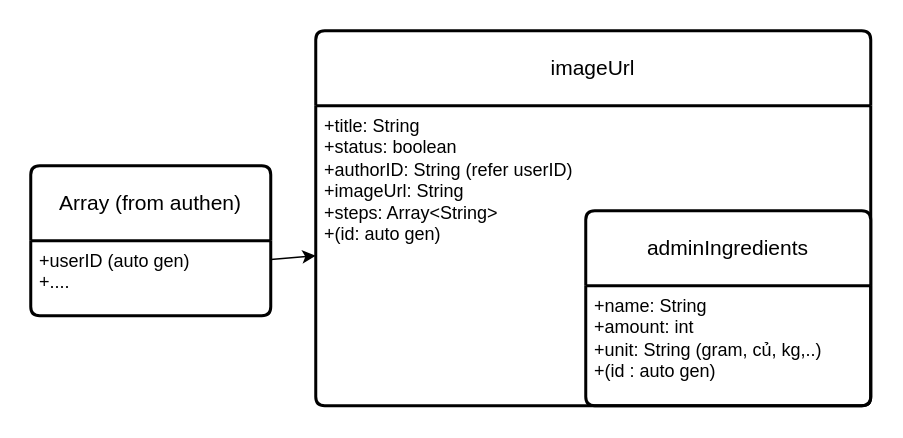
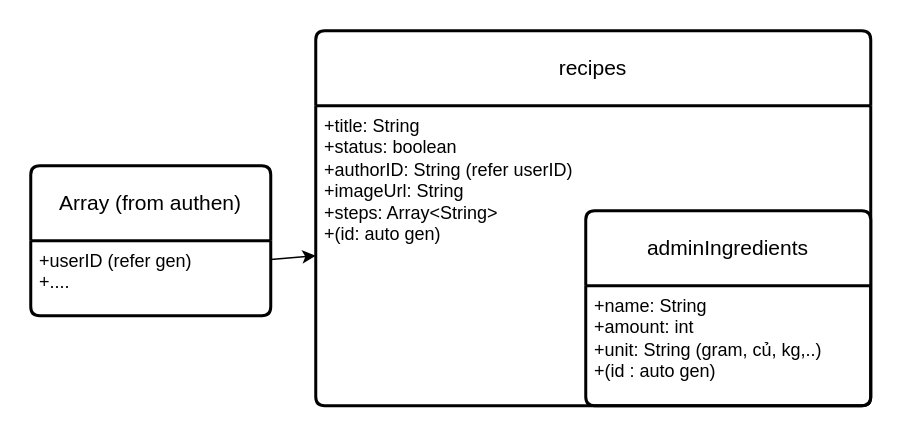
node "imageUrl": label "imageUrl" -> "recipes"
node "+userID (auto gen) +....": label "+userID (auto gen) +...." -> "+userID (refer gen) +...."
